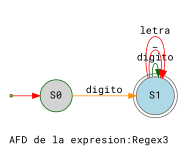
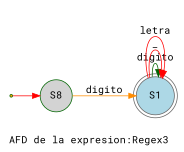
node "S0": label "S0" -> "S8"
